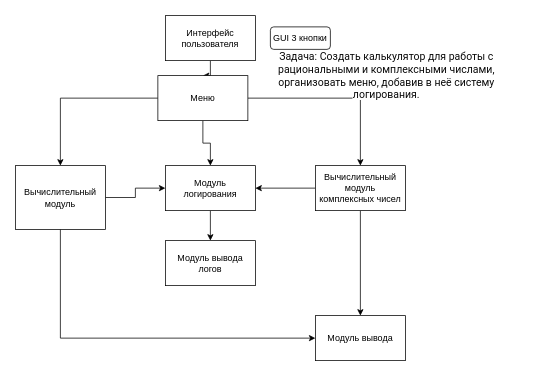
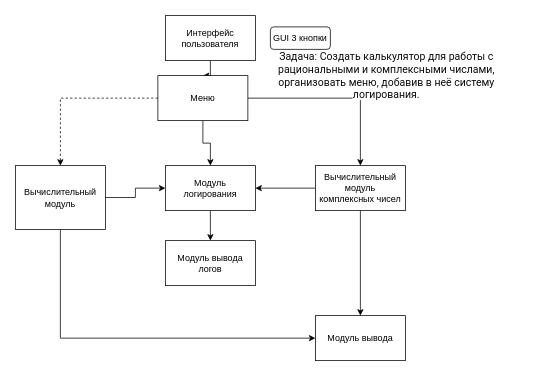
edge "Меню" -> "Вычислительный модуль": style solid -> dashed
